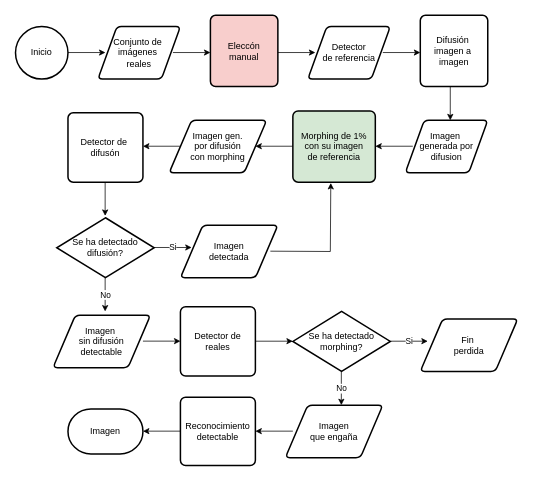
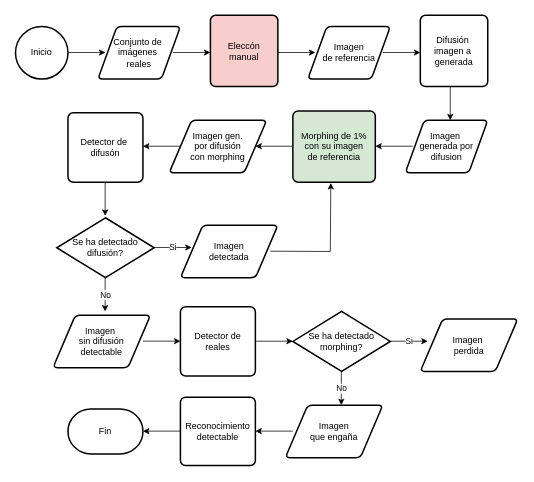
node "Difusión imagen a imagen": label "Difusión imagen a imagen" -> "Difusión imagen a generada"
node "Detector de referencia": label "Detector de referencia" -> "Imagen de referencia"
node "Fin perdida": label "Fin perdida" -> "Imagen perdida"
node "Imagen": label "Imagen" -> "Fin"
